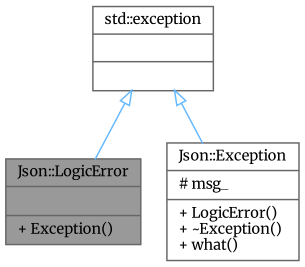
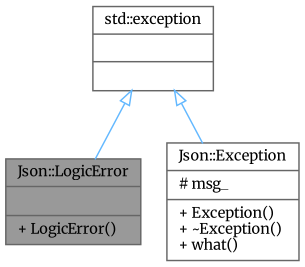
node "Json::Exception": text "+ LogicError()" -> "+ Exception()"
node "Json::LogicError": text "+ Exception()" -> "+ LogicError()"
